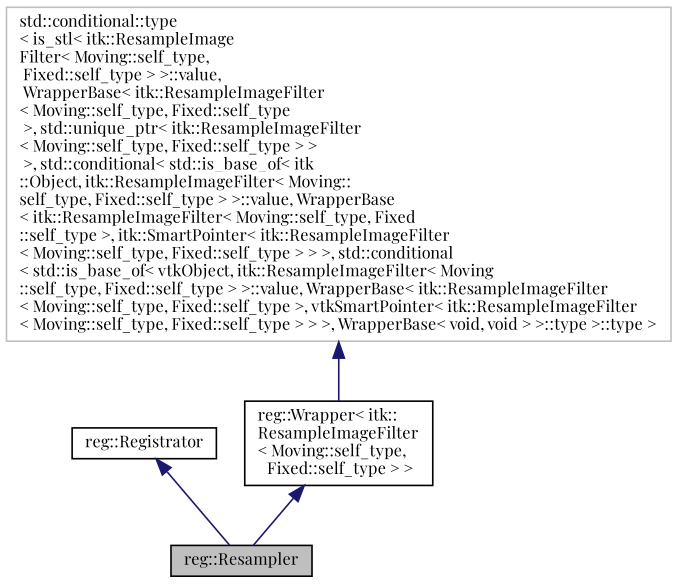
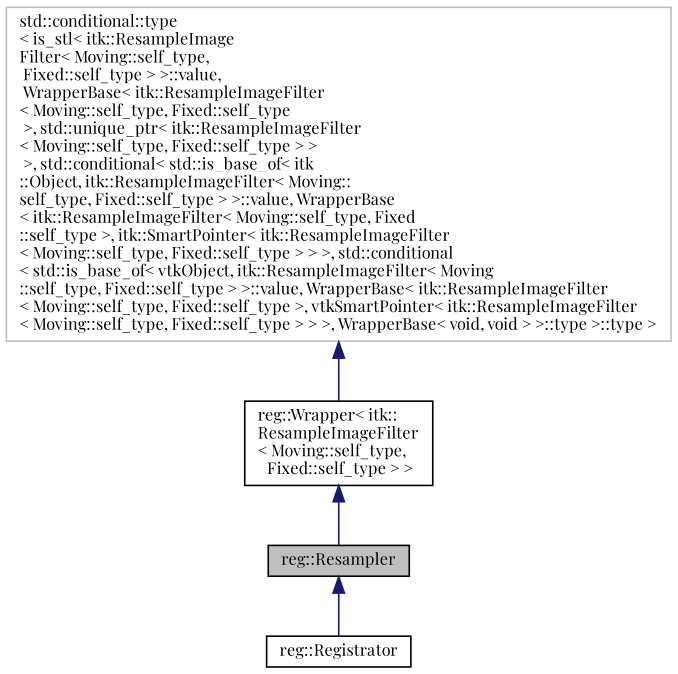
edge "reg::Resampler" -> "reg::Registrator": reversed
